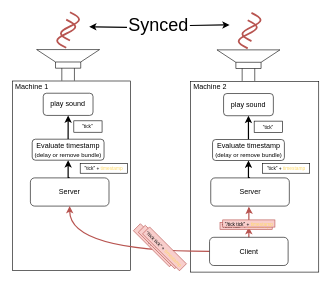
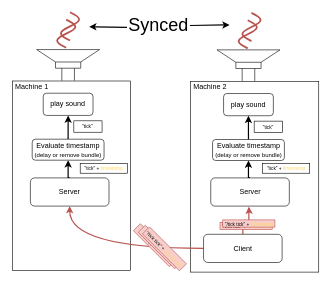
node "Client": moved (249, 251) -> (243, 248)
